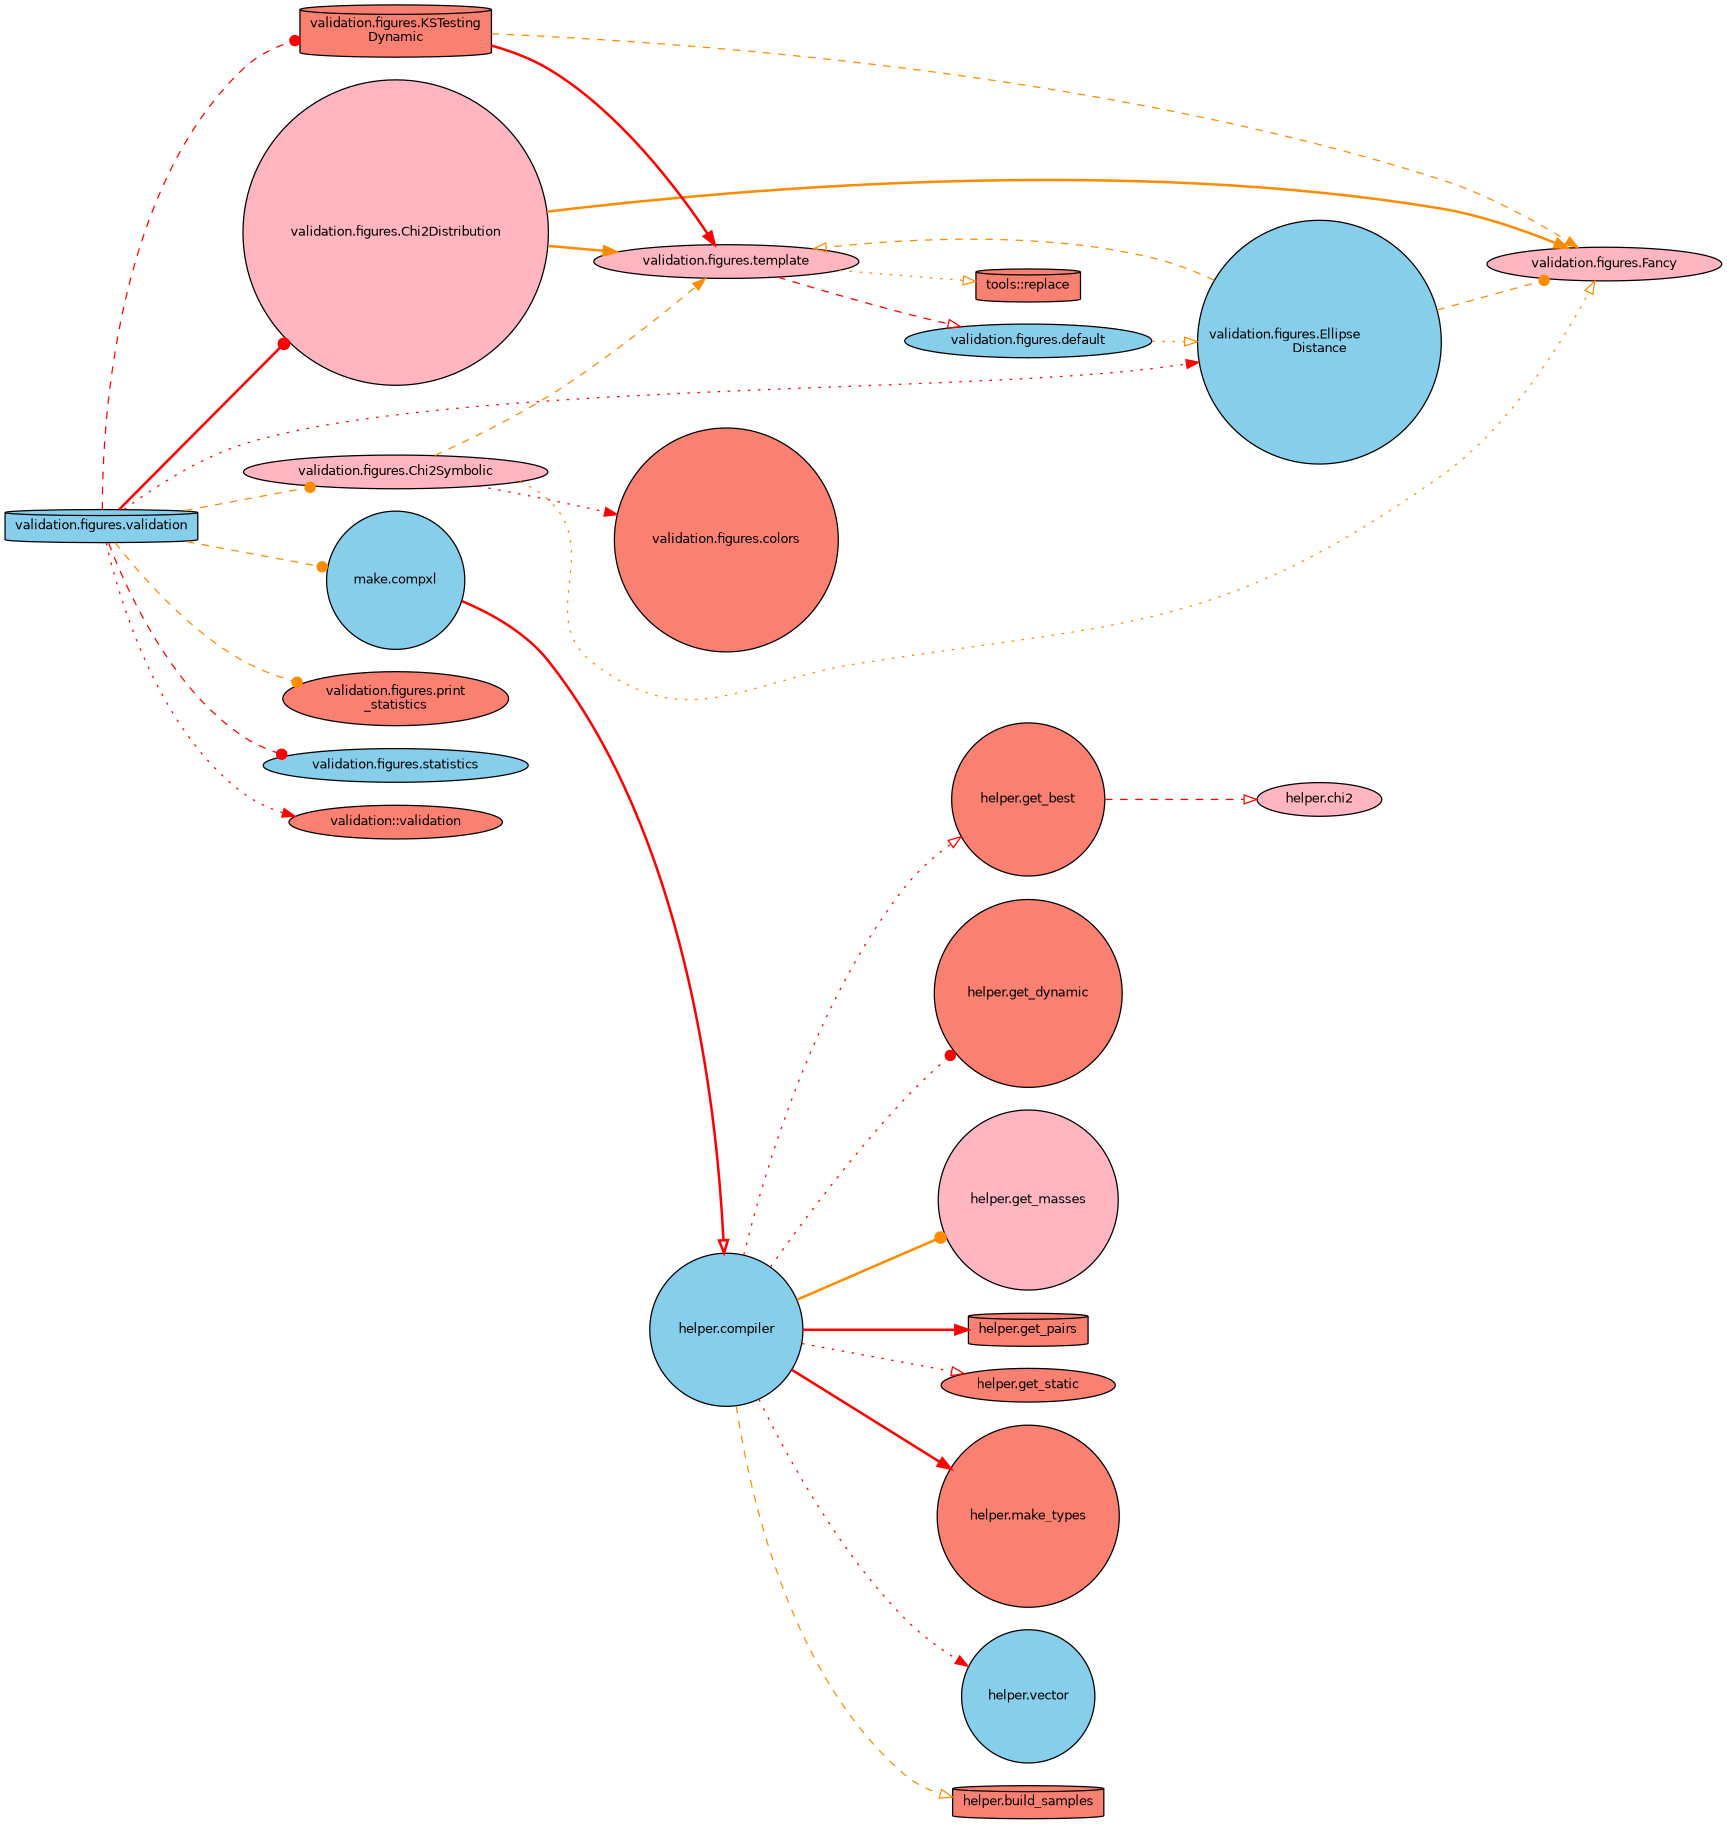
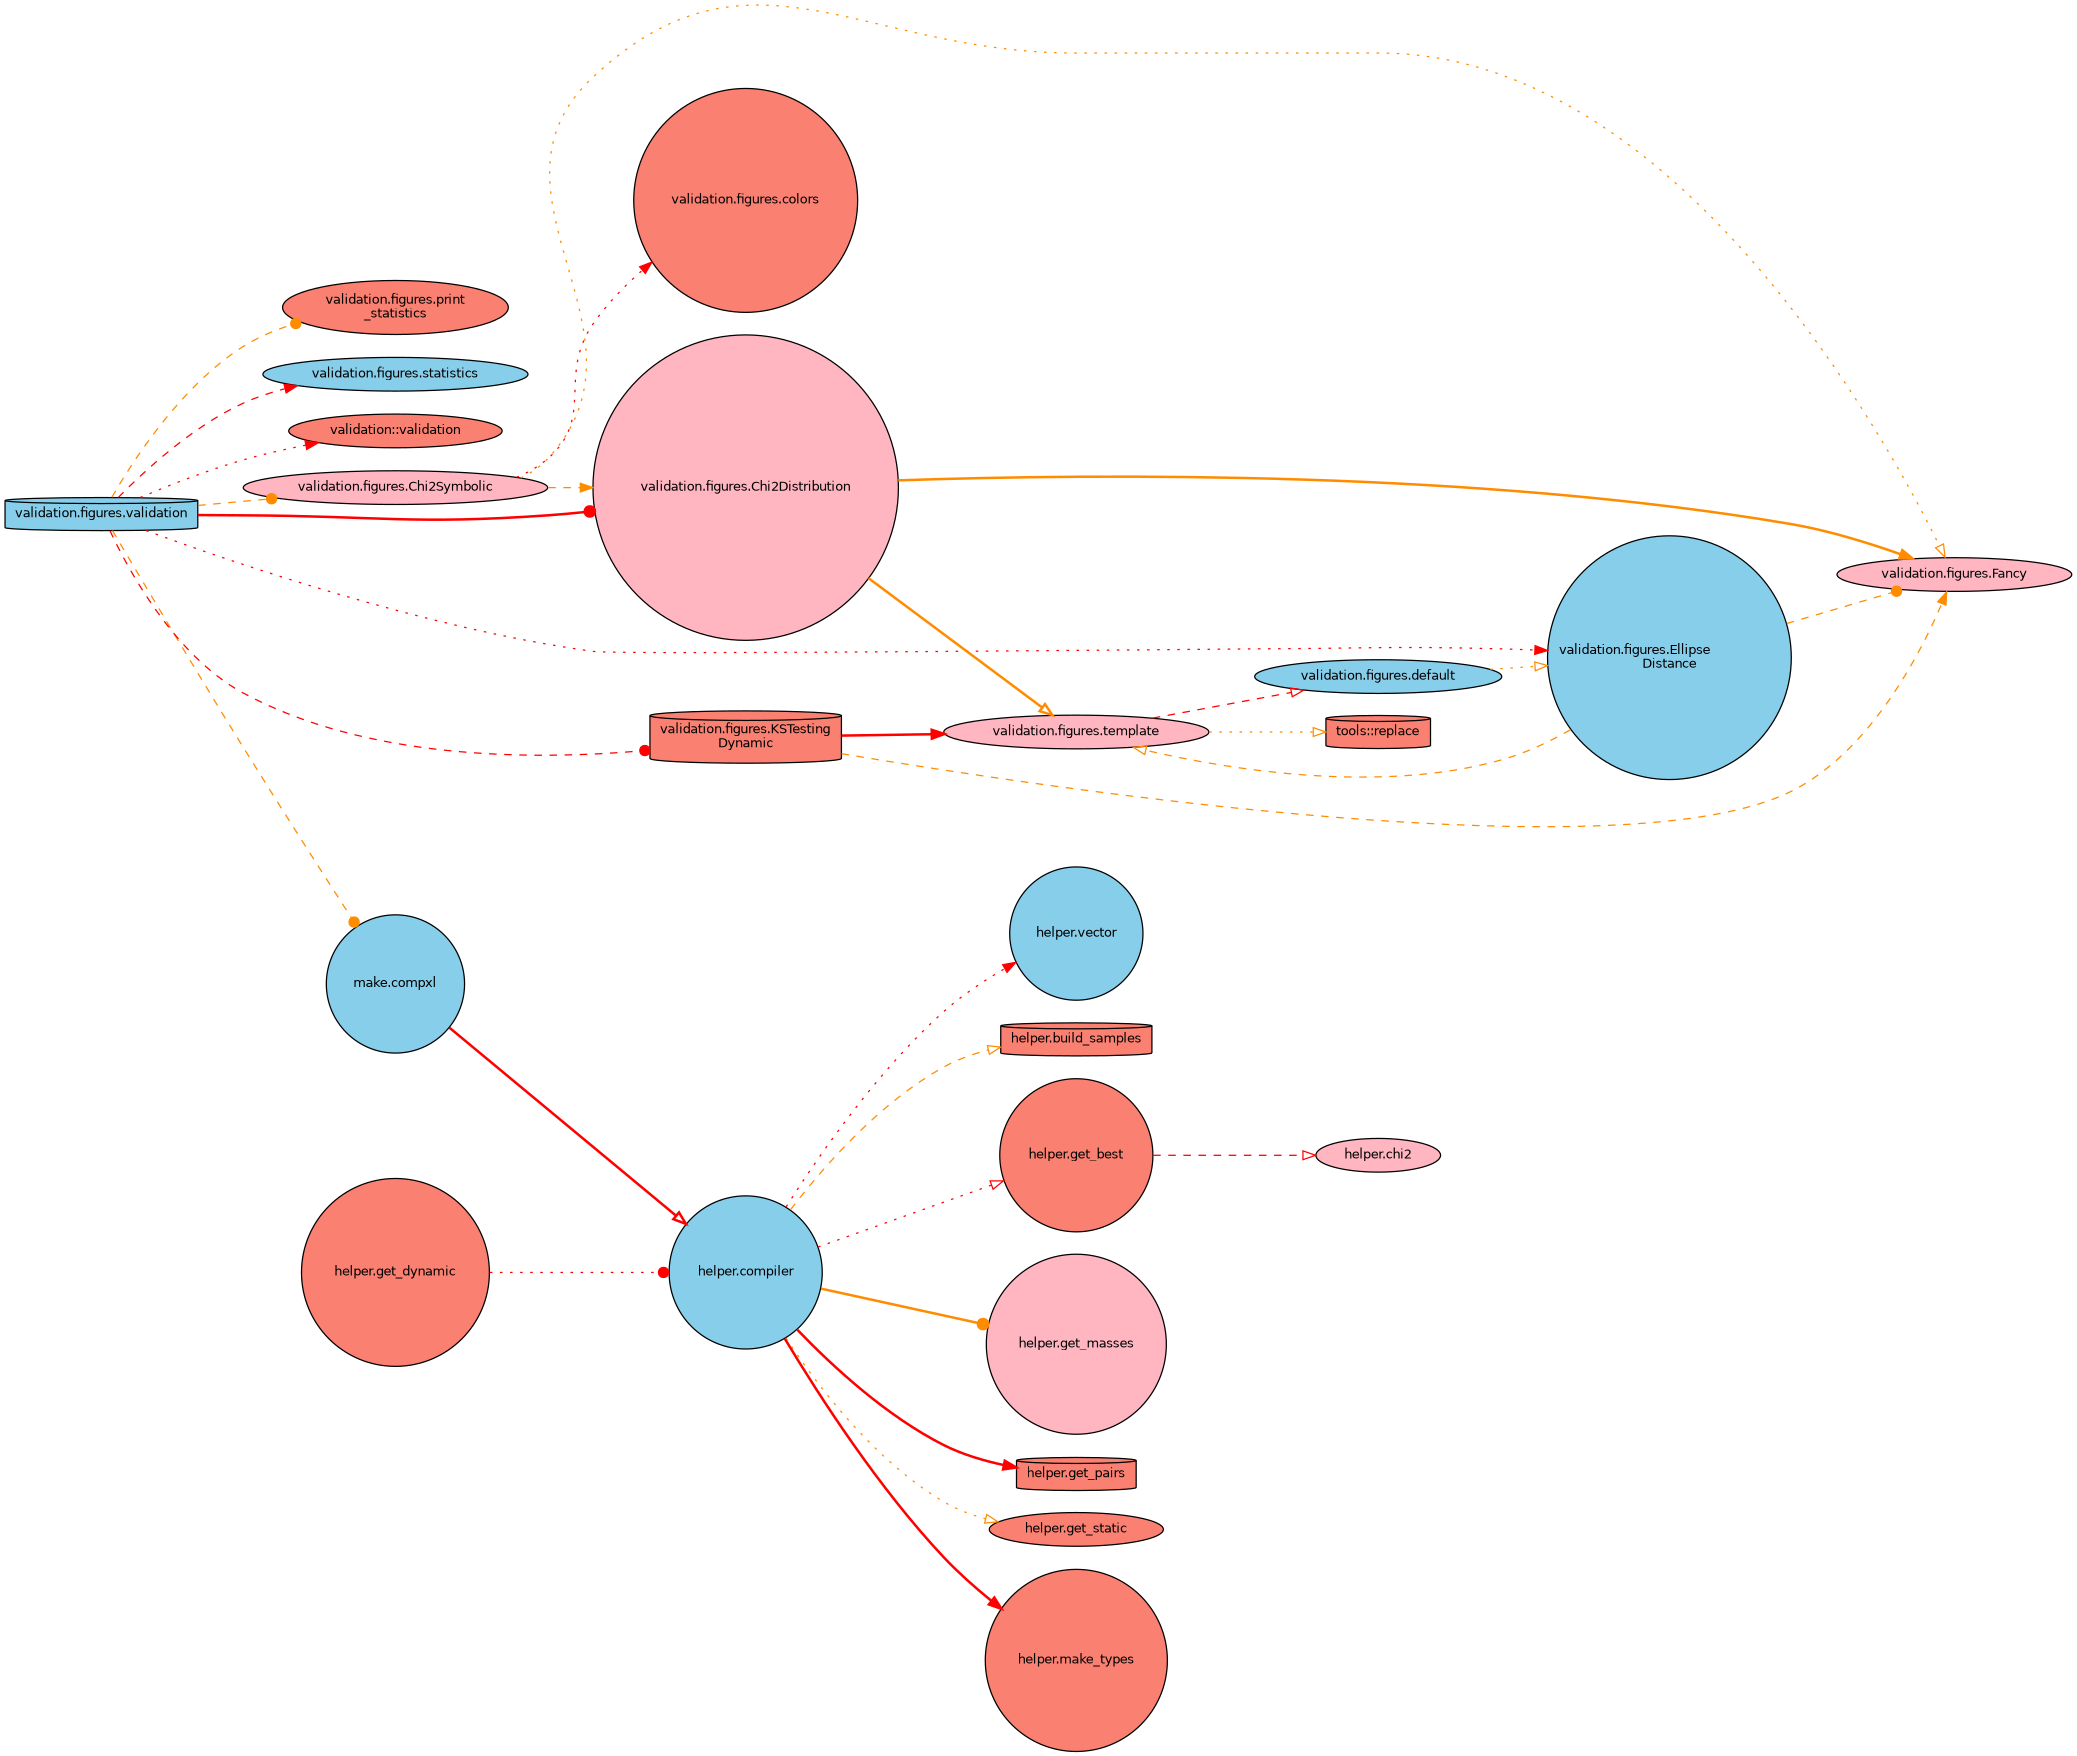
edge "validation.figures.Chi2Distribution" -> "validation.figures.template": arrowhead normal -> onormal
edge "validation.figures.Chi2Symbolic" -> "validation.figures.template": now "validation.figures.Chi2Symbolic" -> "validation.figures.Chi2Distribution"
edge "validation.figures.validation" -> "validation.figures.statistics": arrowhead dot -> normal
edge "helper.compiler" -> "helper.get_dynamic": reversed
edge "helper.compiler" -> "helper.get_static": color red -> darkorange
